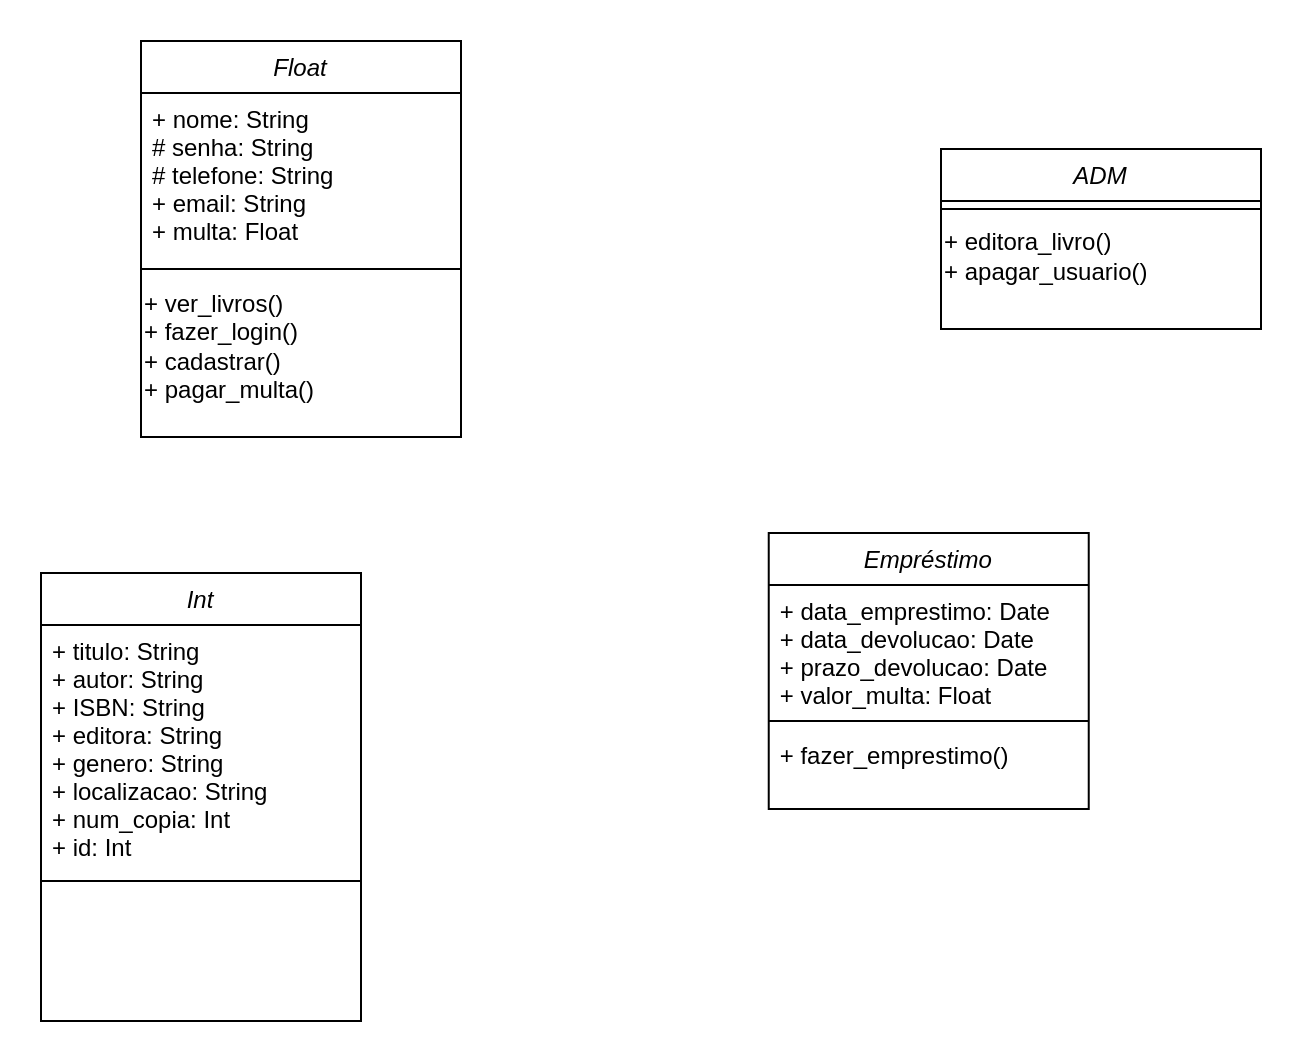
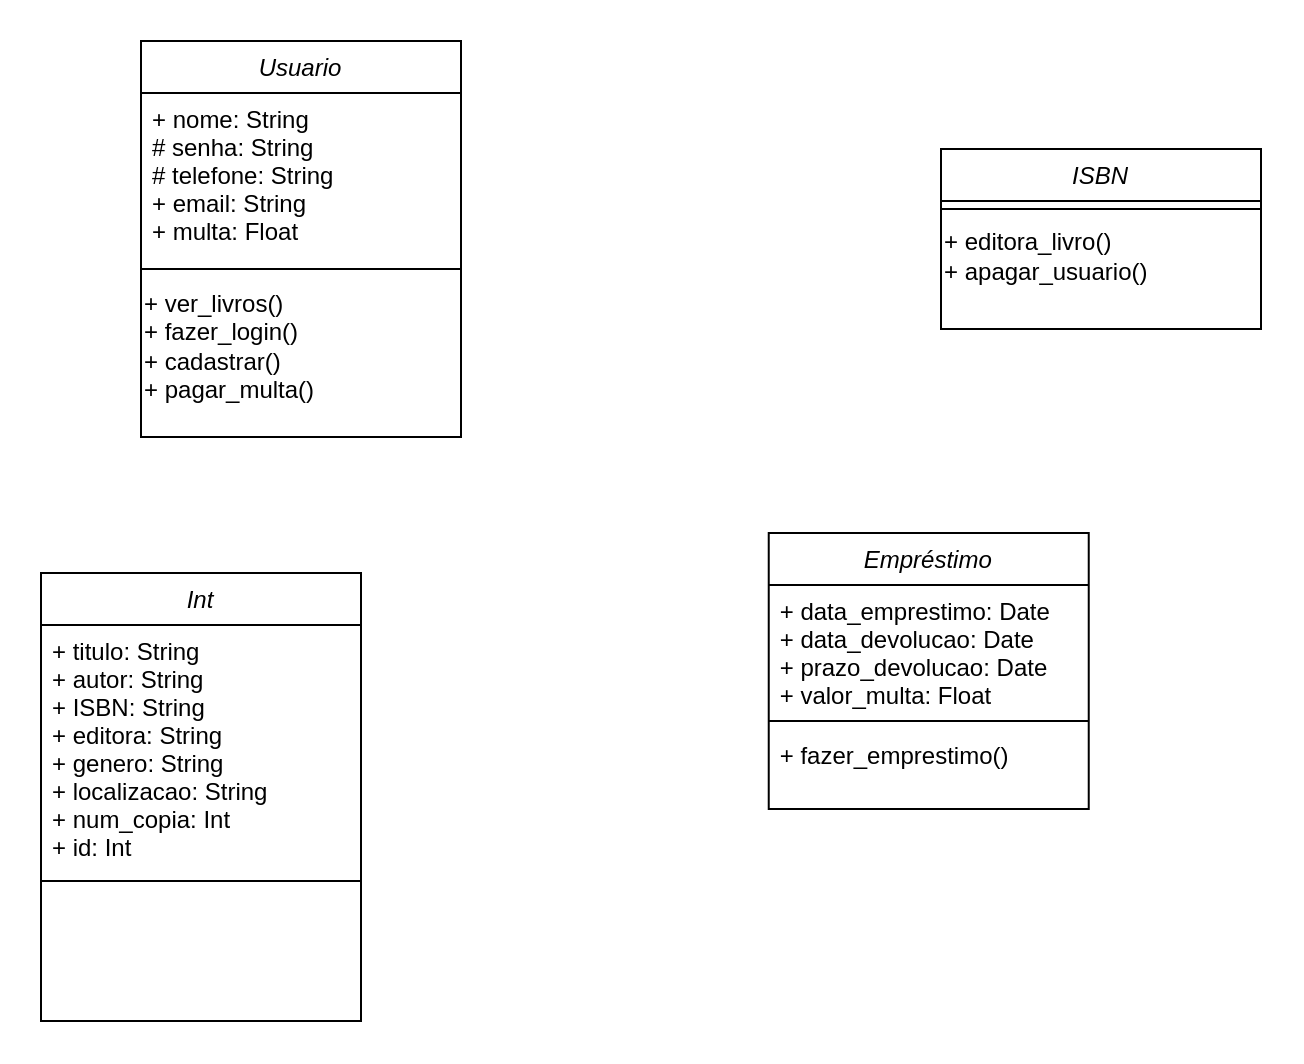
node "Float": label "Float" -> "Usuario"
node "ADM": label "ADM" -> "ISBN"
